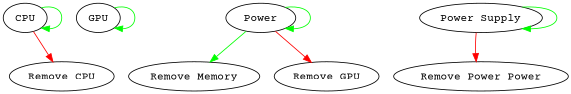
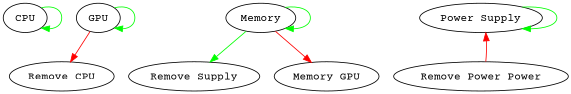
node "Power": label "Power" -> "Memory"
edge "CPU" -> "Remove CPU": now "GPU" -> "Remove CPU"
edge "Power Supply" -> "Remove Power Power": reversed
node "Remove Memory": label "Remove Memory" -> "Remove Supply"
node "Remove GPU": label "Remove GPU" -> "Memory GPU"
